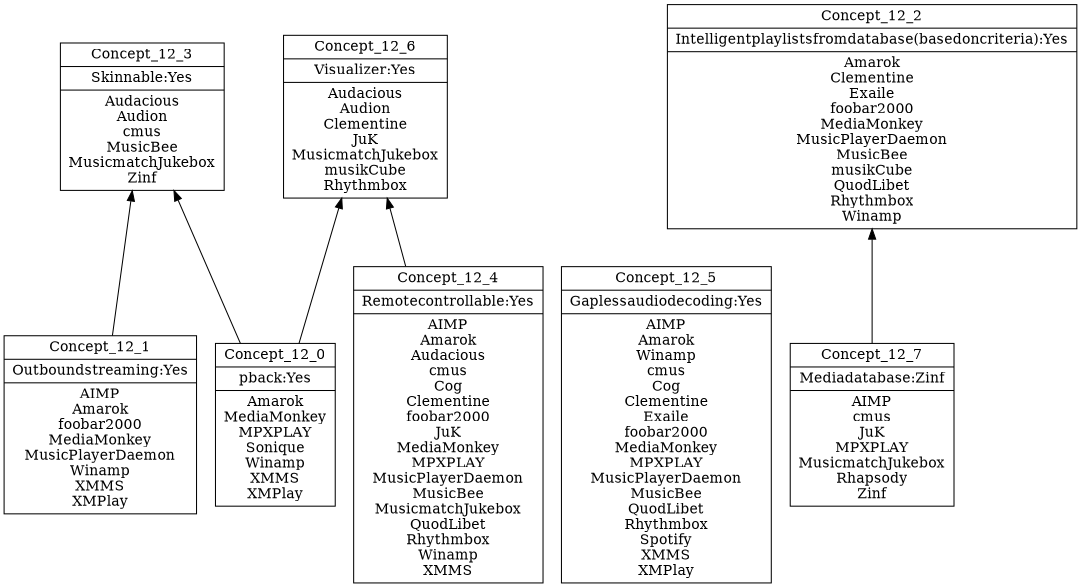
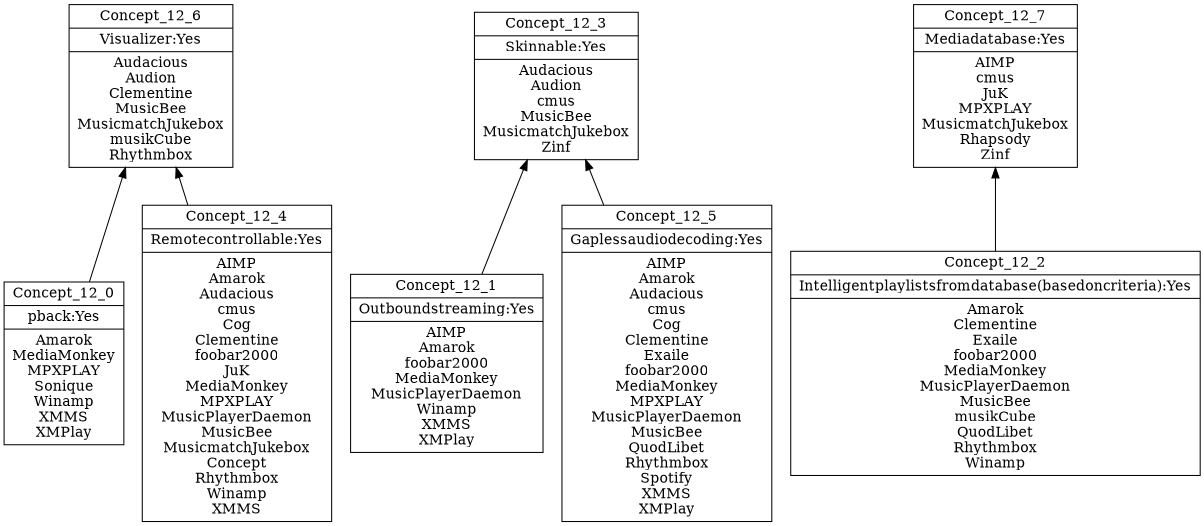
node "Concept_12_6": text "JuK" -> "MusicBee"
edge "Concept_12_0" -> "Concept_12_3": now "Concept_12_5" -> "Concept_12_3"
edge "Concept_12_7" -> "Concept_12_2": reversed
node "Concept_12_5": text "Winamp" -> "Audacious"
node "Concept_12_7": text "Mediadatabase:Zinf" -> "Mediadatabase:Yes"
node "Concept_12_4": text "QuodLibet" -> "Concept"
